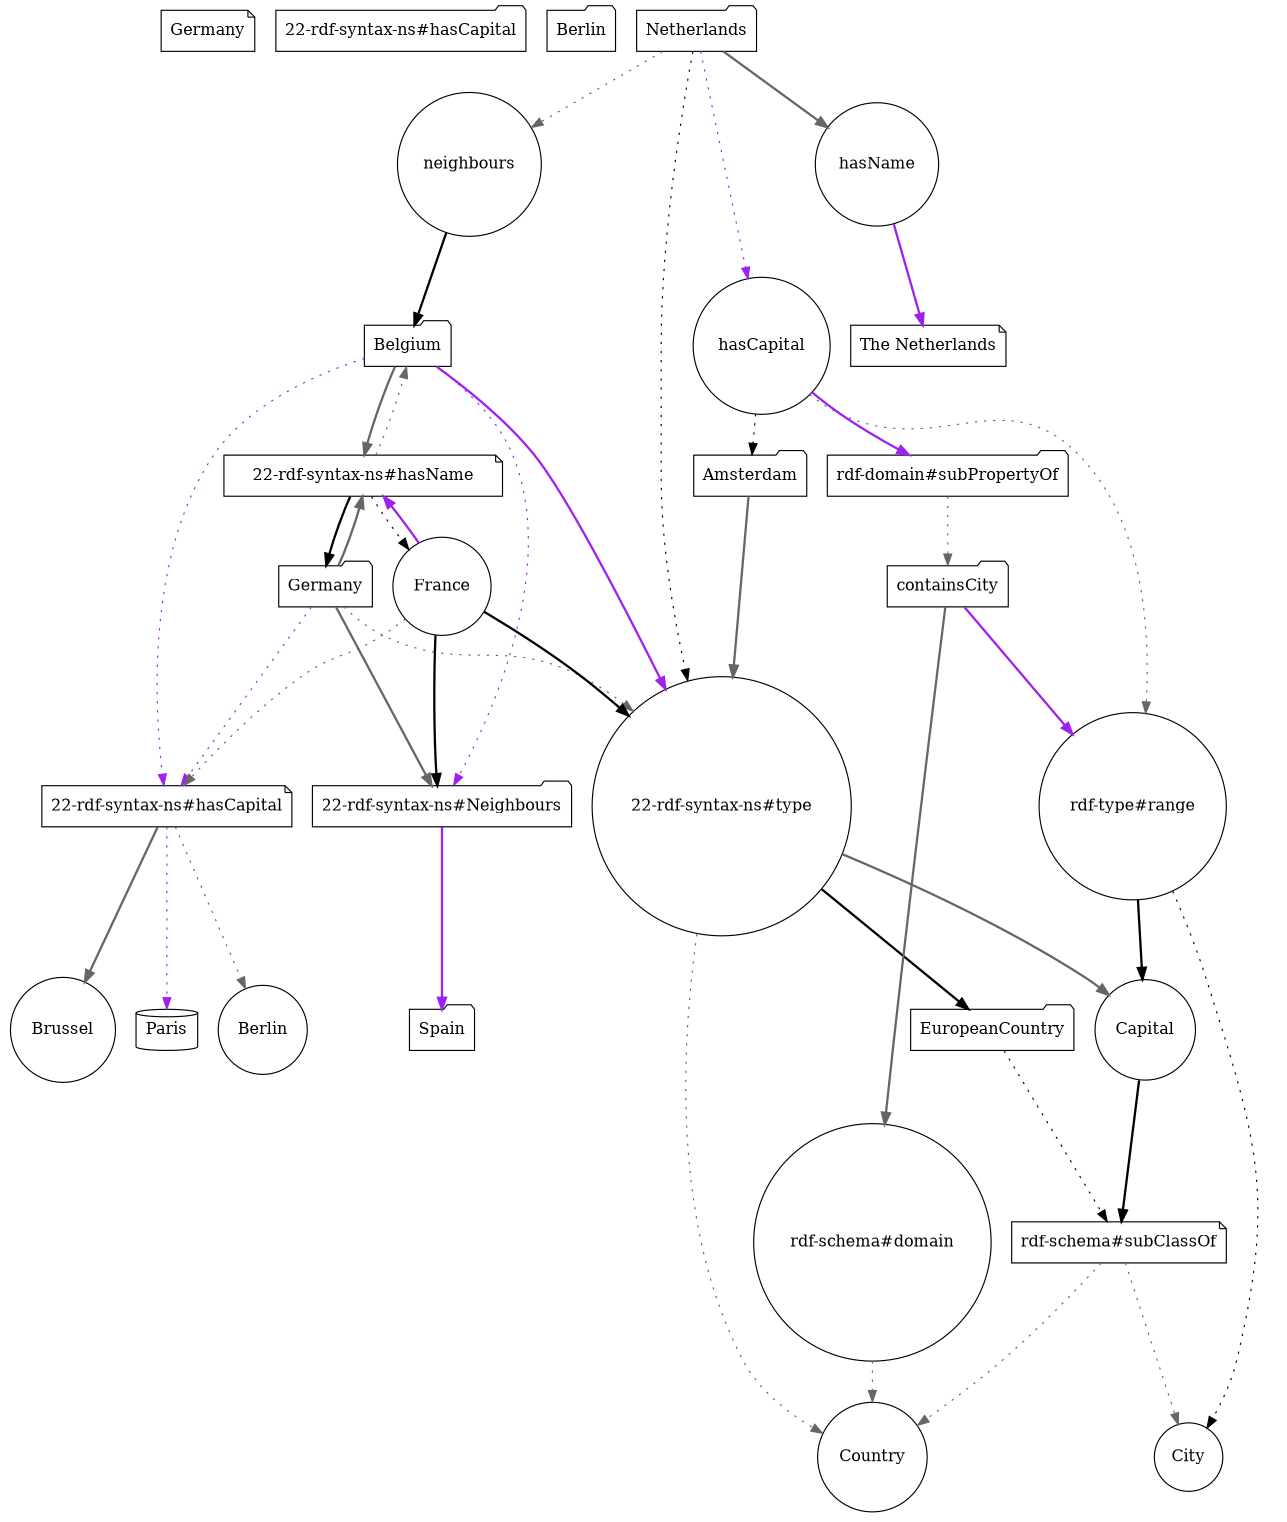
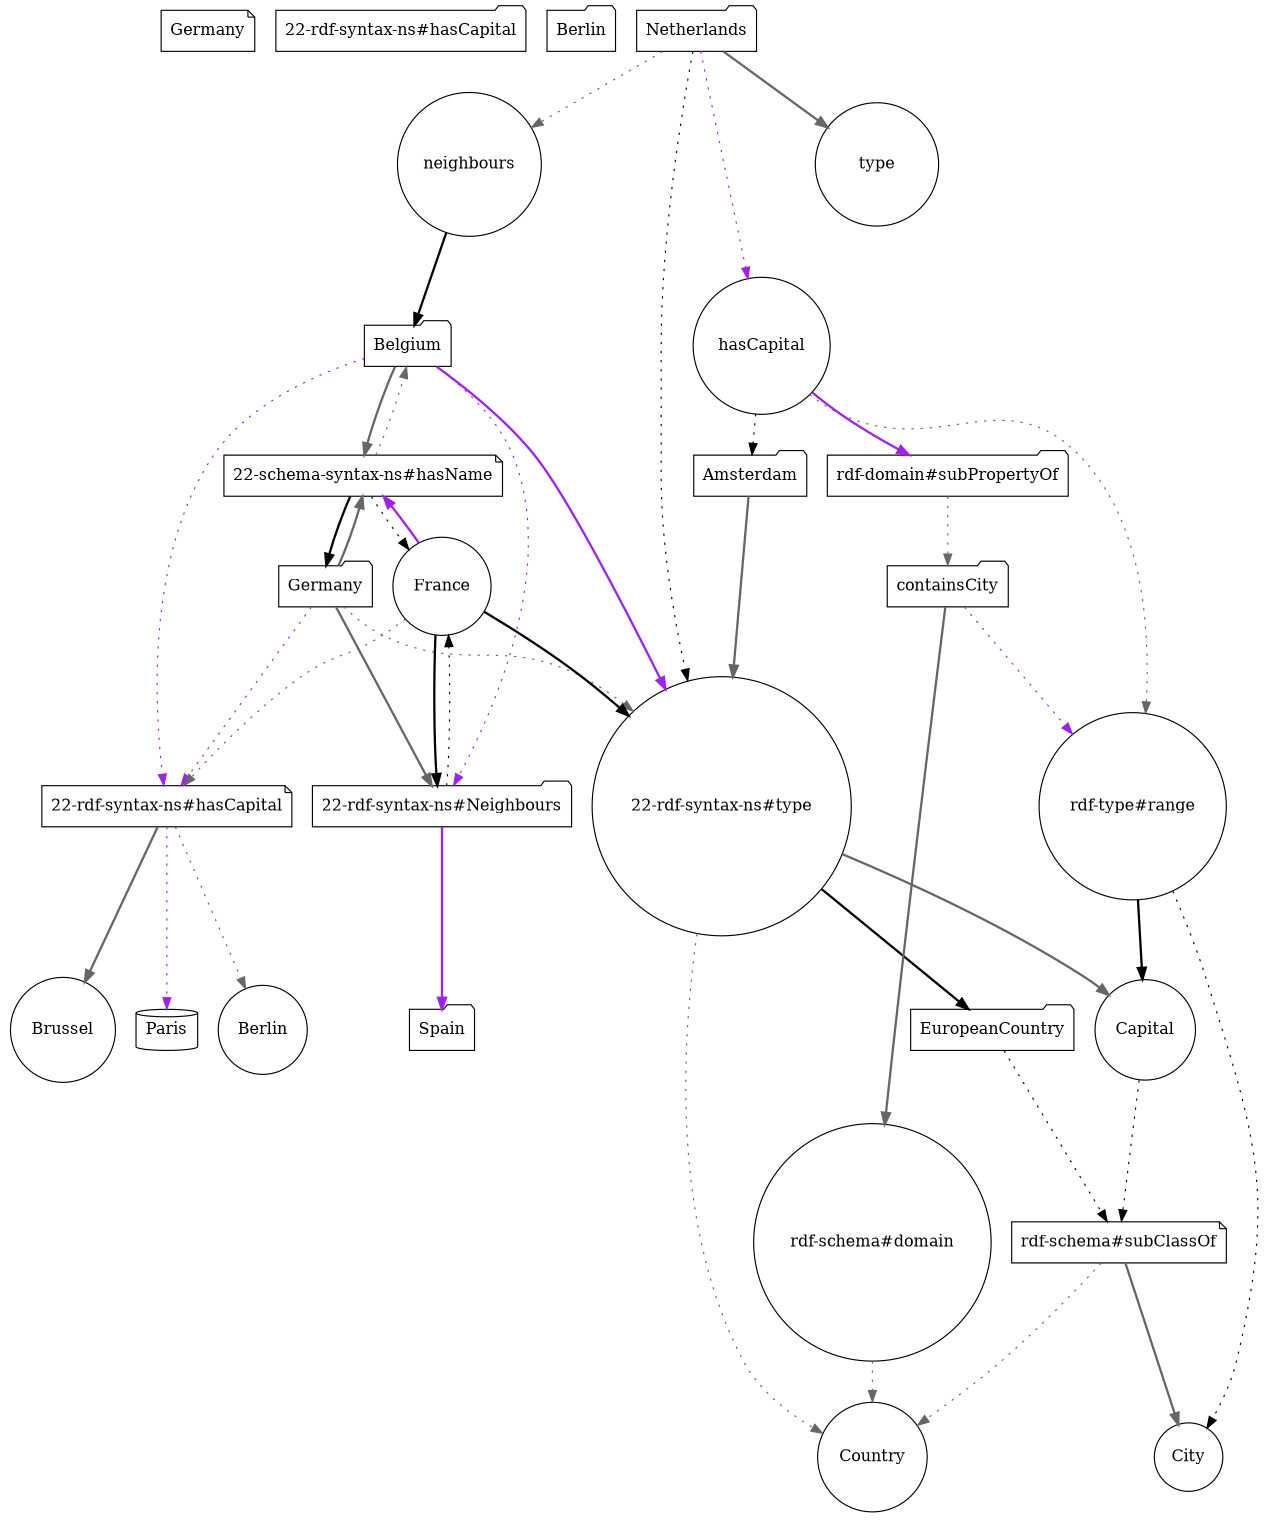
node "hasName": label "hasName" -> "type"
node "The Netherlands": removed
node "22-rdf-syntax-ns#hasName": label "22-rdf-syntax-ns#hasName" -> "22-schema-syntax-ns#hasName"
edge "containsCity" -> "rdf-type#range": style bold -> dotted
edge "22-rdf-syntax-ns#Neighbours" -> "France": added
edge "Capital" -> "rdf-schema#subClassOf": style bold -> dotted
edge "rdf-schema#subClassOf" -> "City": style dotted -> bold
